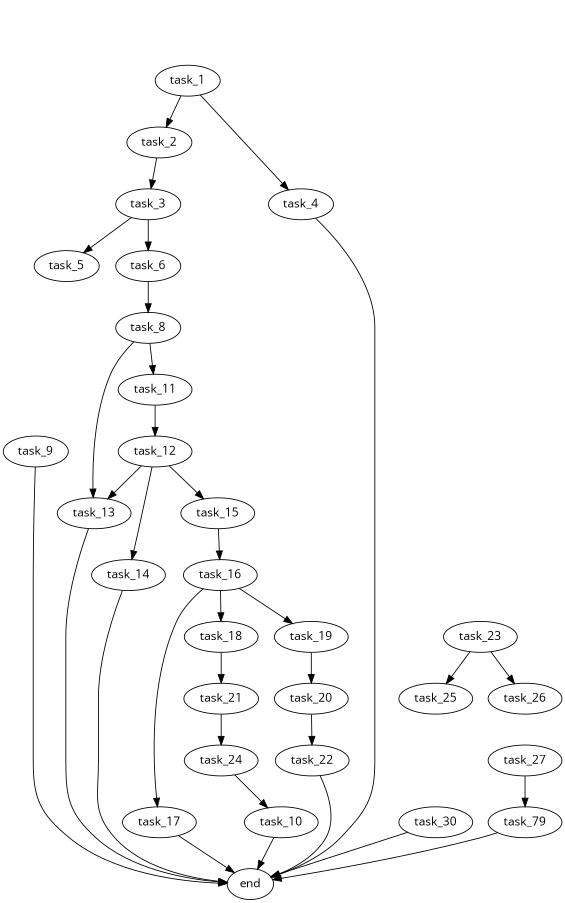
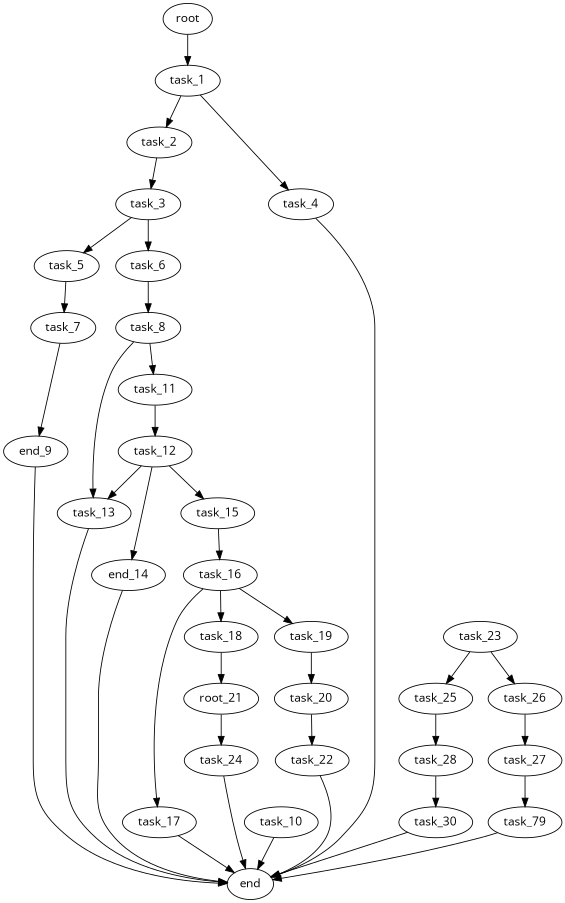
node "root": added
node "task_7": added
node "task_9": label "task_9" -> "end_9"
node "task_14": label "task_14" -> "end_14"
node "task_21": label "task_21" -> "root_21"
edge "task_26" -> "task_27": added
node "task_28": added
edge "task_24" -> "task_10": now "task_24" -> "end"
